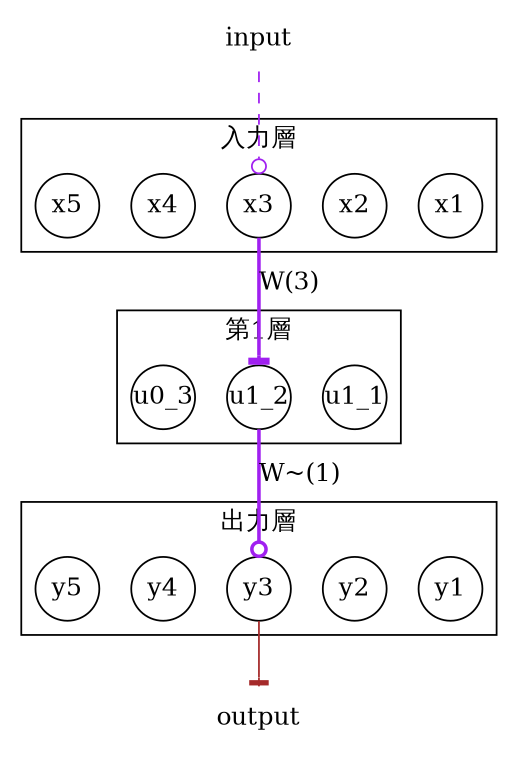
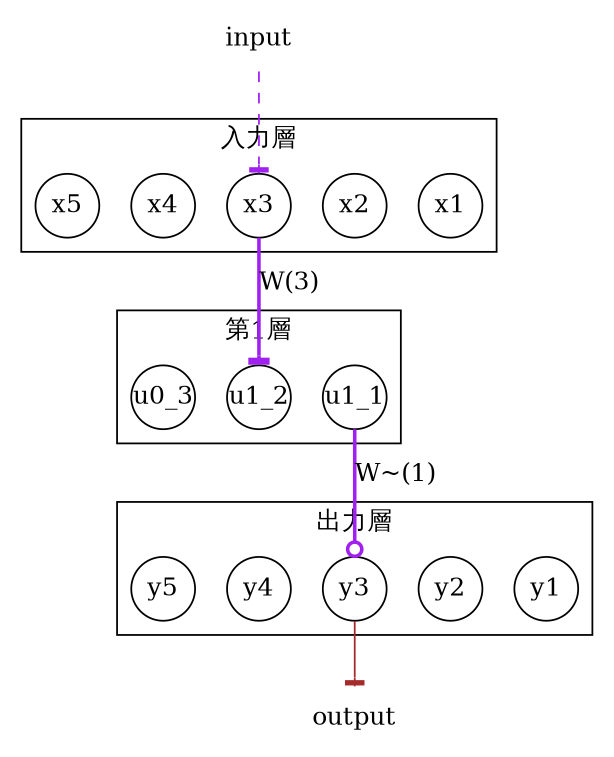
edge "input" -> "x3": arrowhead odot -> tee
edge "u1_2" -> "y3": now "u1_1" -> "y3"
